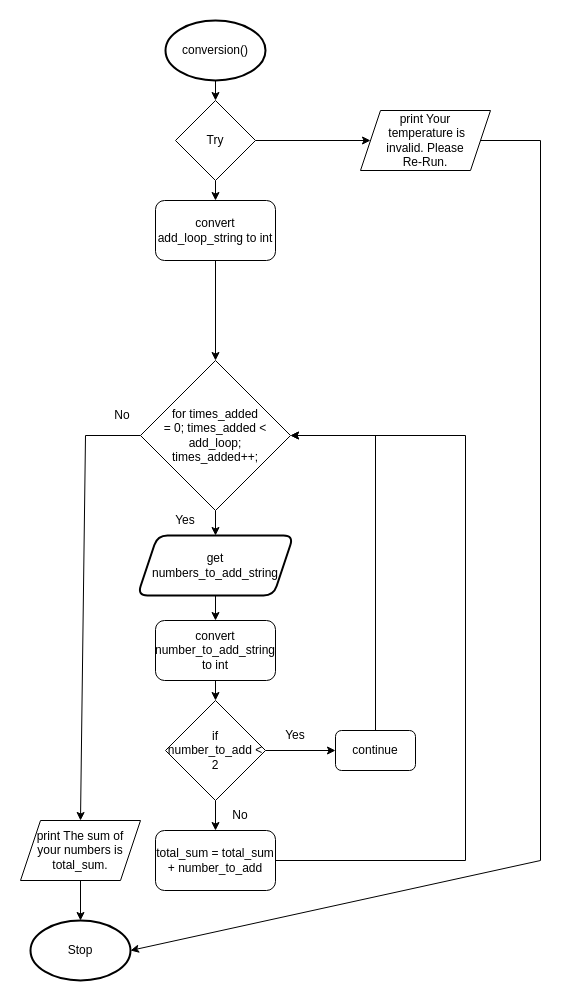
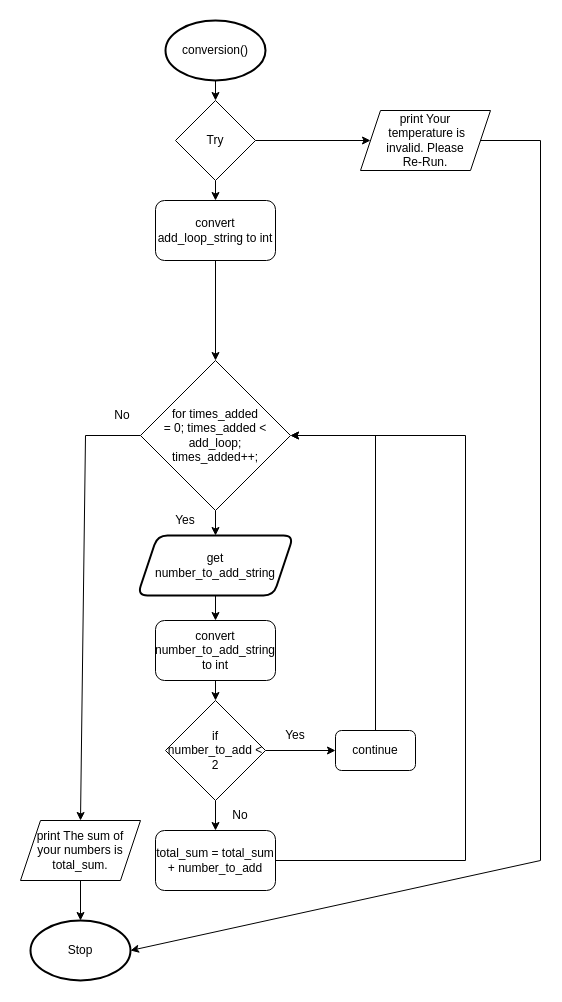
node "get numbers_to_add_string": label "get numbers_to_add_string" -> "get number_to_add_string"
